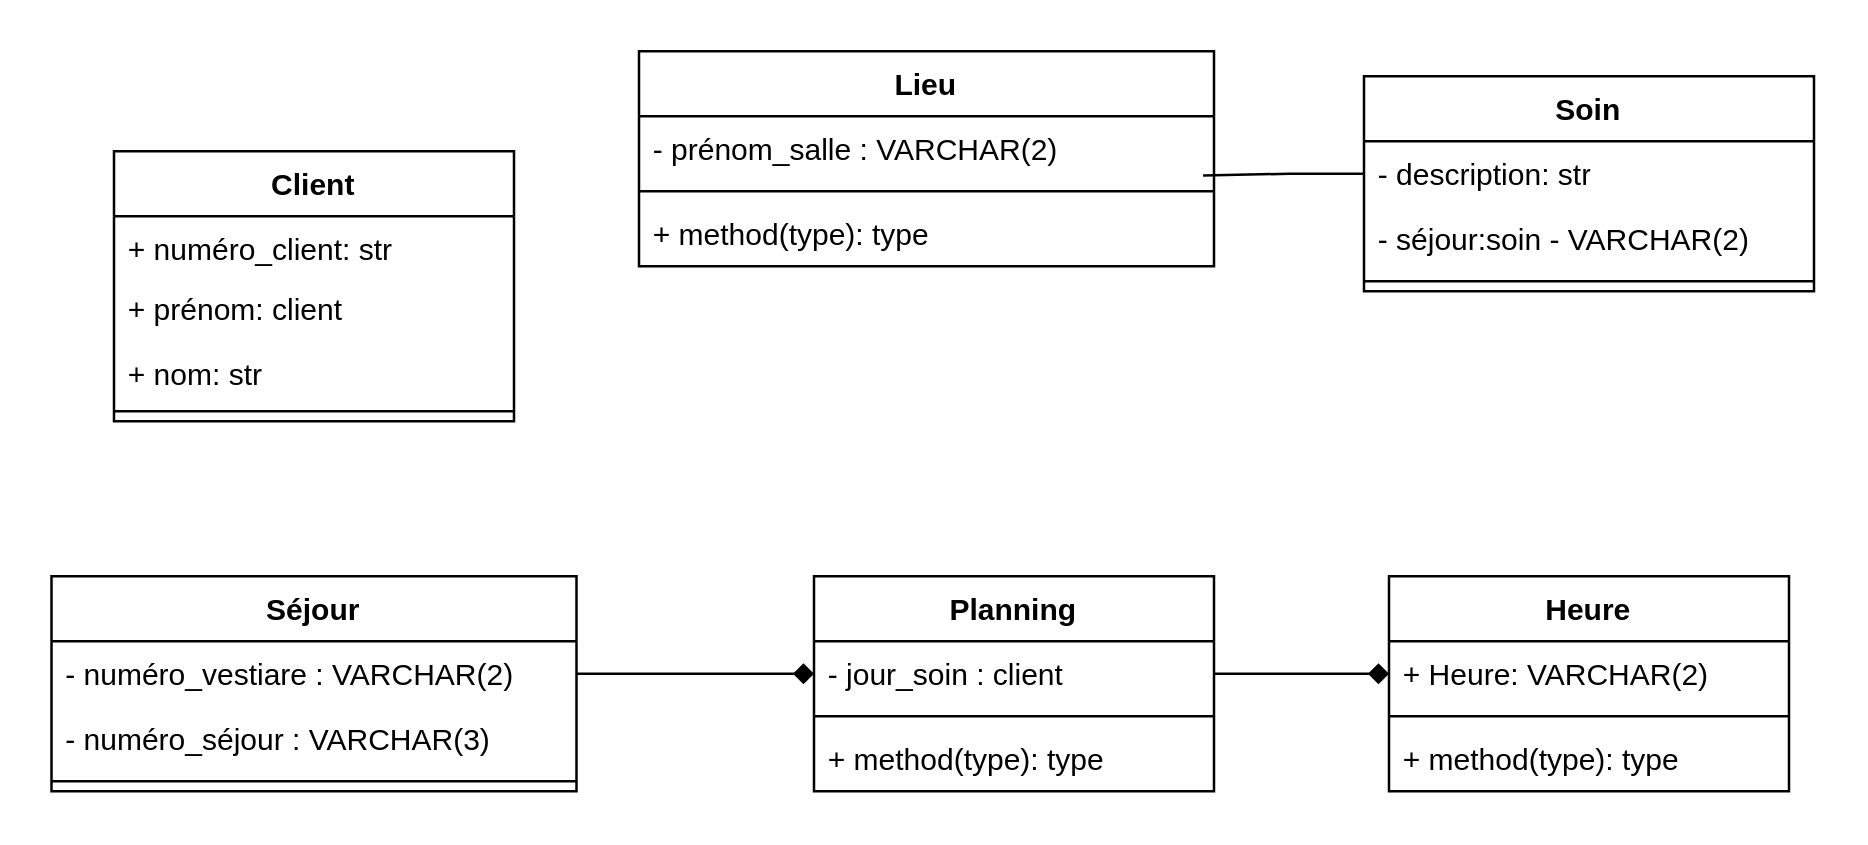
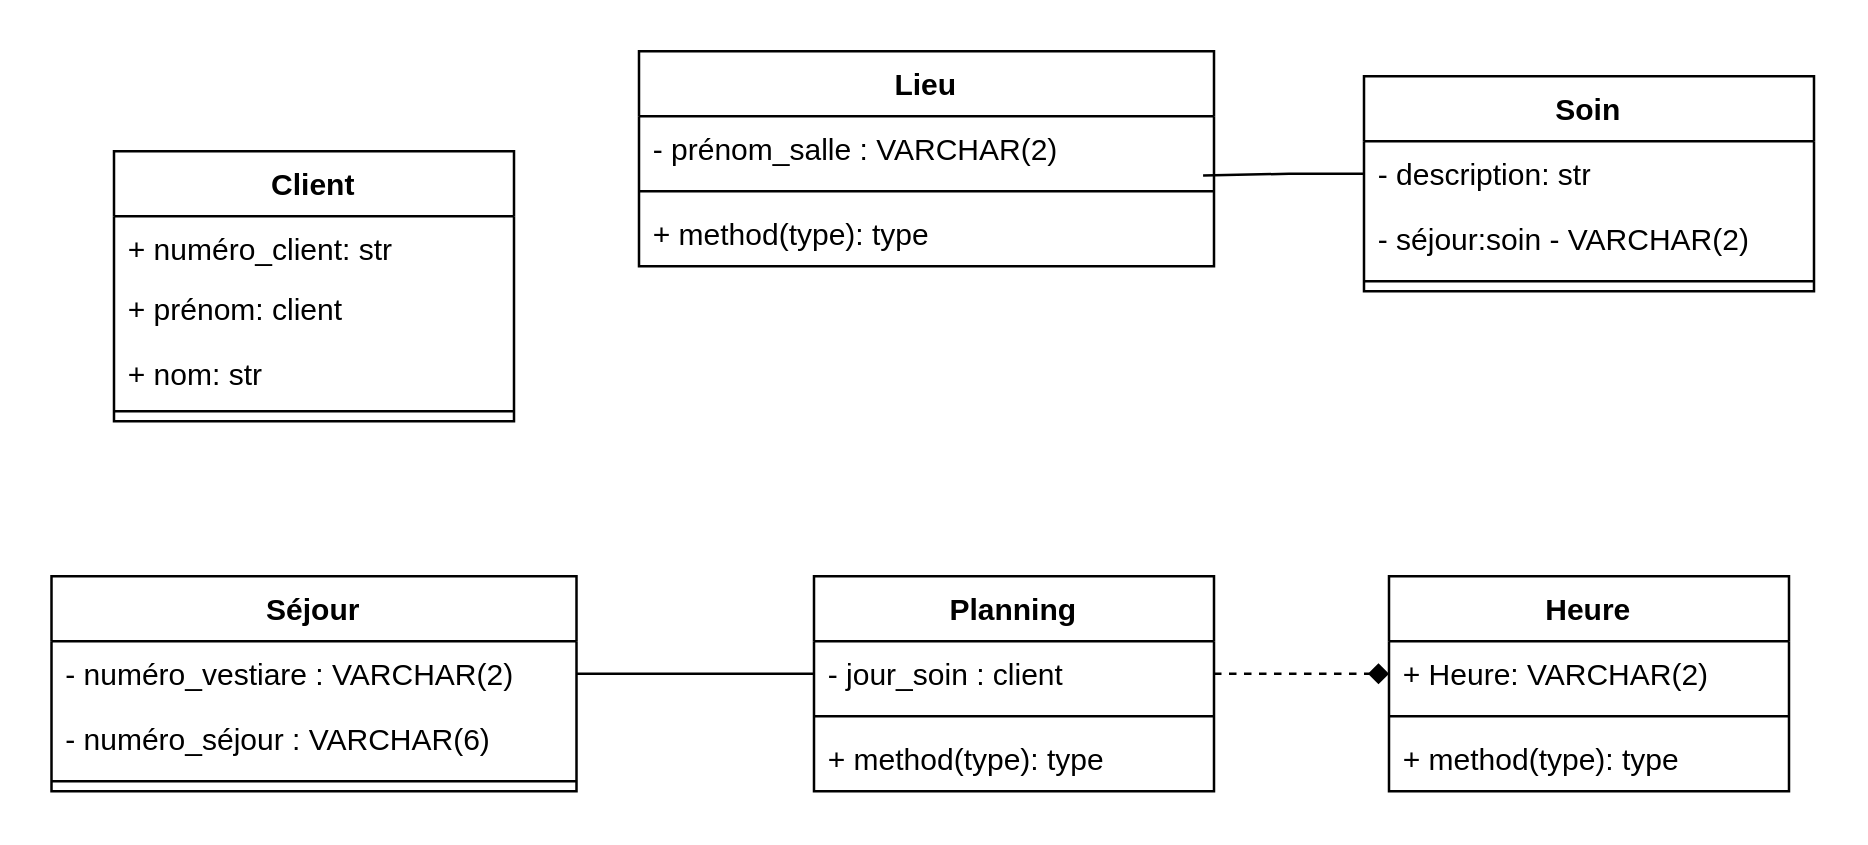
edge "- numéro_vestiare : VARCHAR(2)" -> "- jour_soin : client": arrowhead diamond -> none
edge "- jour_soin : client" -> "+ Heure: VARCHAR(2)": style solid -> dashed
node "- numéro_séjour : VARCHAR(3)": label "- numéro_séjour : VARCHAR(3)" -> "- numéro_séjour : VARCHAR(6)"
